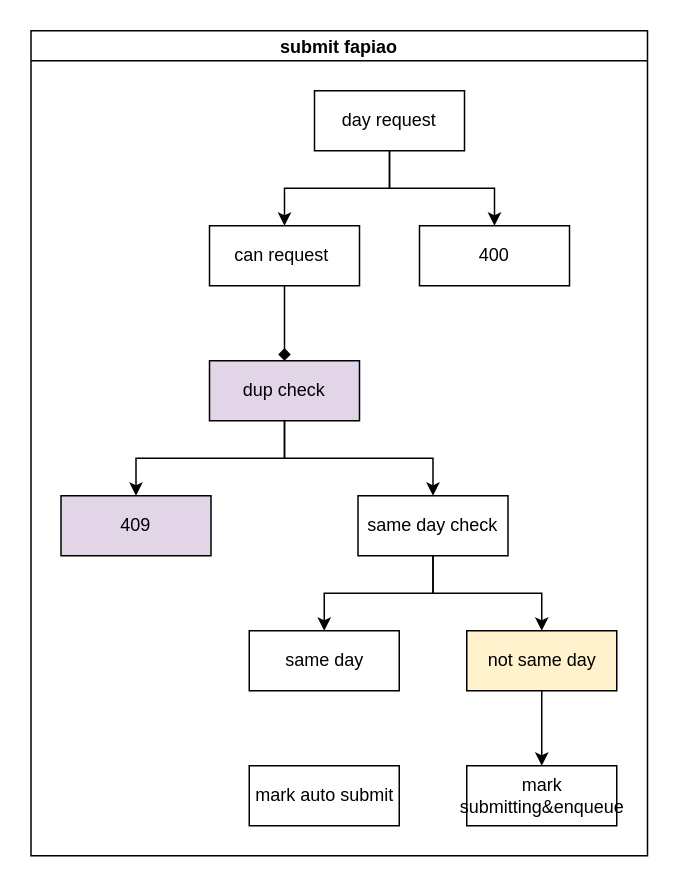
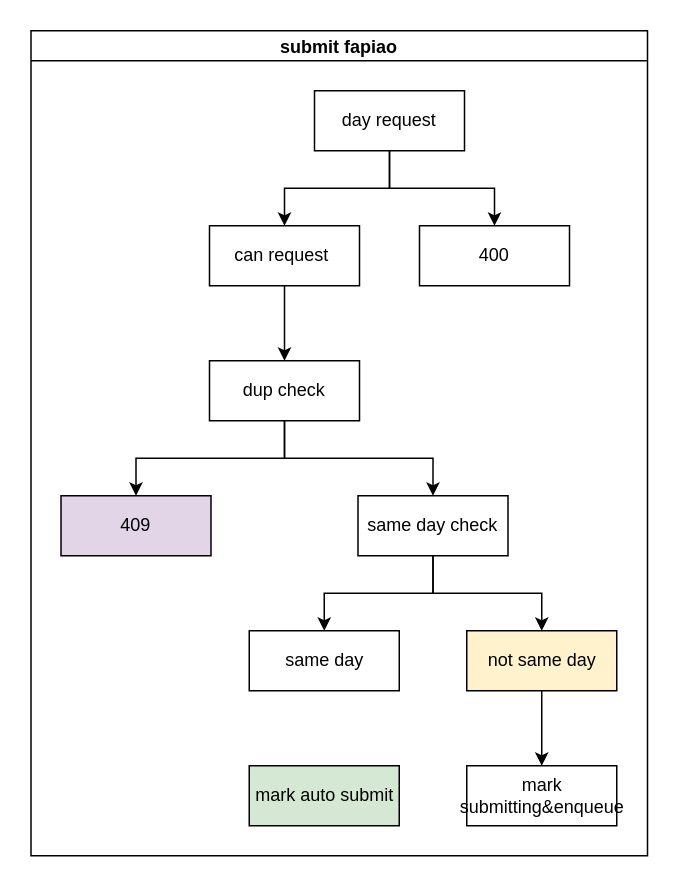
edge "can request" -> "dup check": arrowhead diamond -> classic
node "dup check": fillcolor #e1d5e7 -> #ffffff
node "mark auto submit": fillcolor #ffffff -> #d5e8d4
